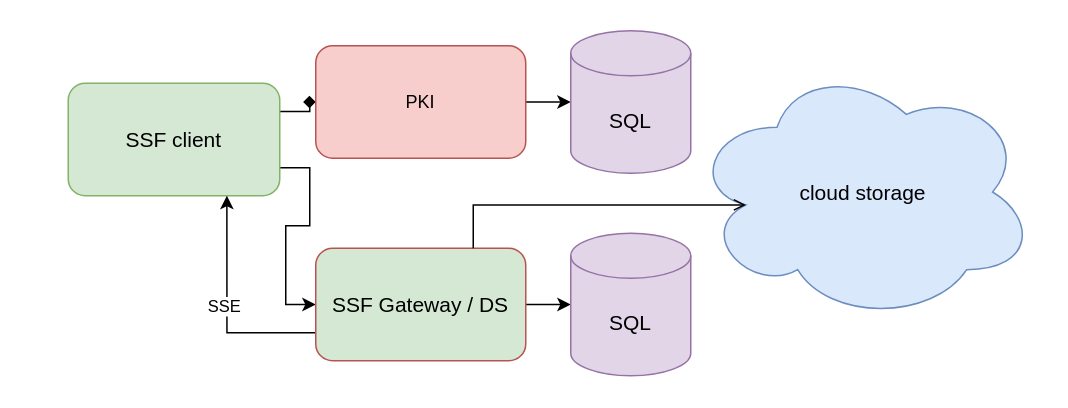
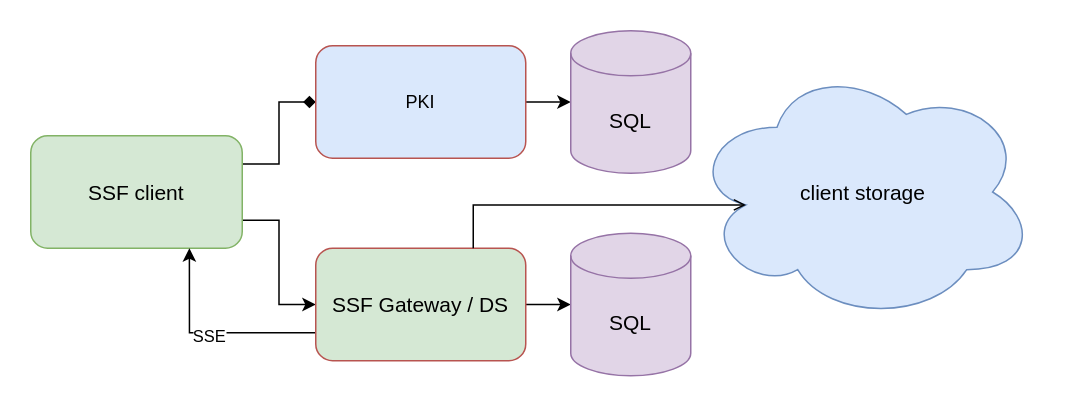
node "PKI": fillcolor #f8cecc -> #dae8fc
node "SSF client": moved (174, 140) -> (137, 192)
node "cloud storage": label "cloud storage" -> "client storage"
